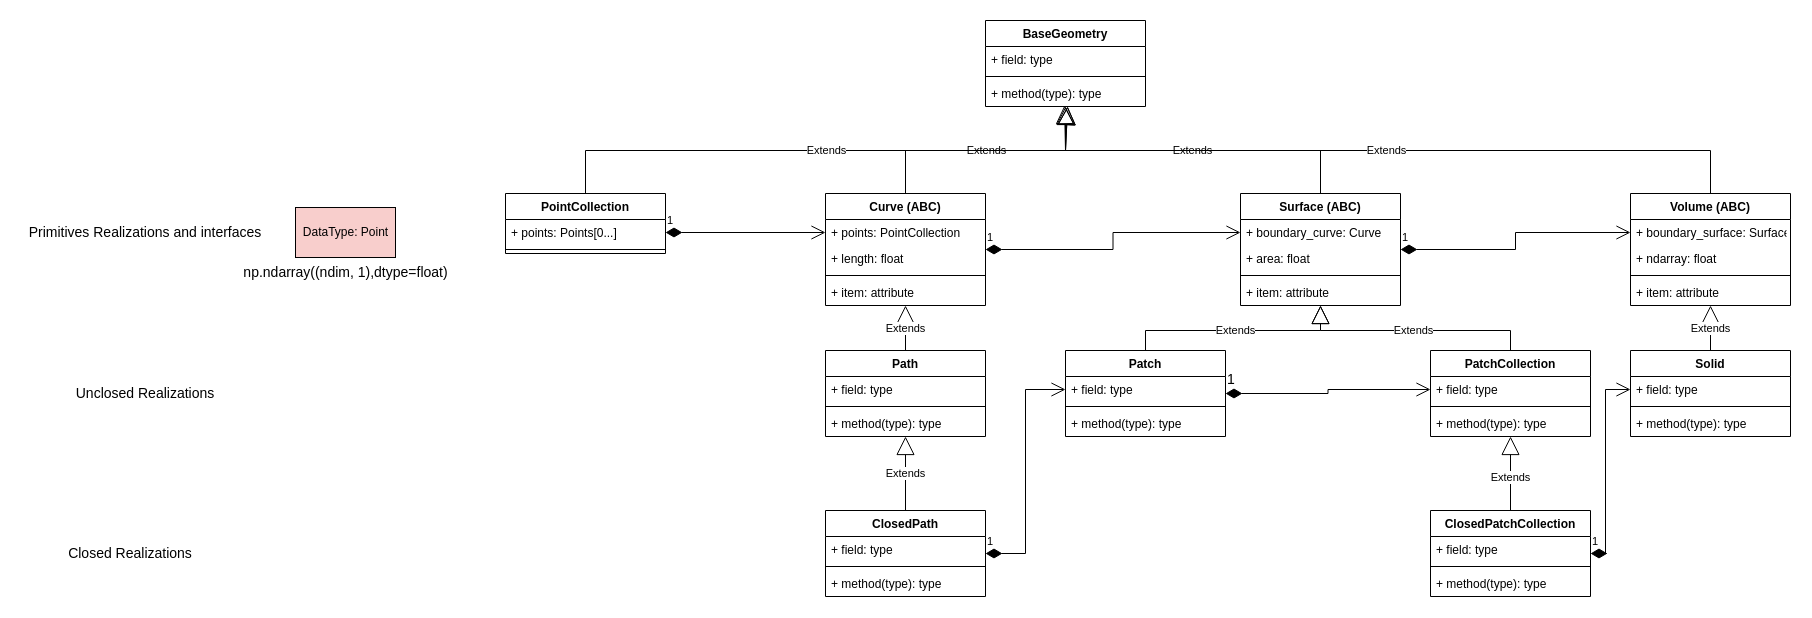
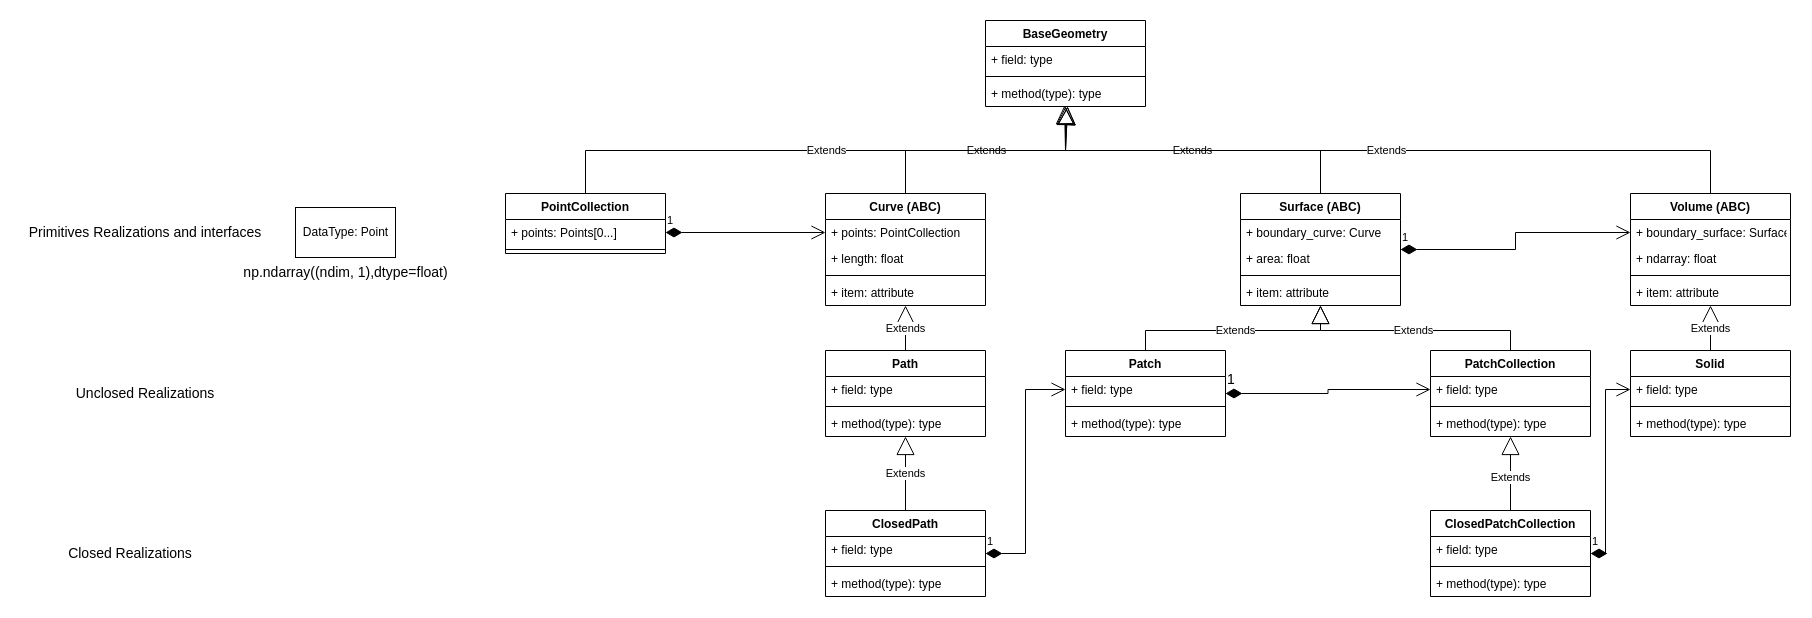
node "DataType: Point": fillcolor #f8cecc -> #ffffff
edge "+ boundary_curve: Curve" -- "Curve (ABC)": removed, label "1"
